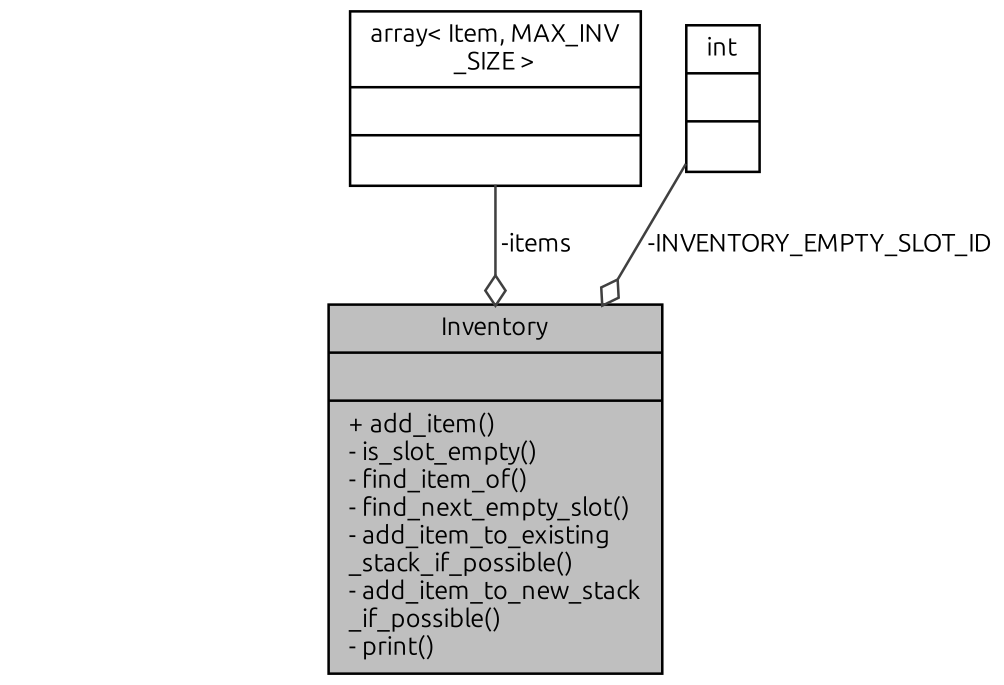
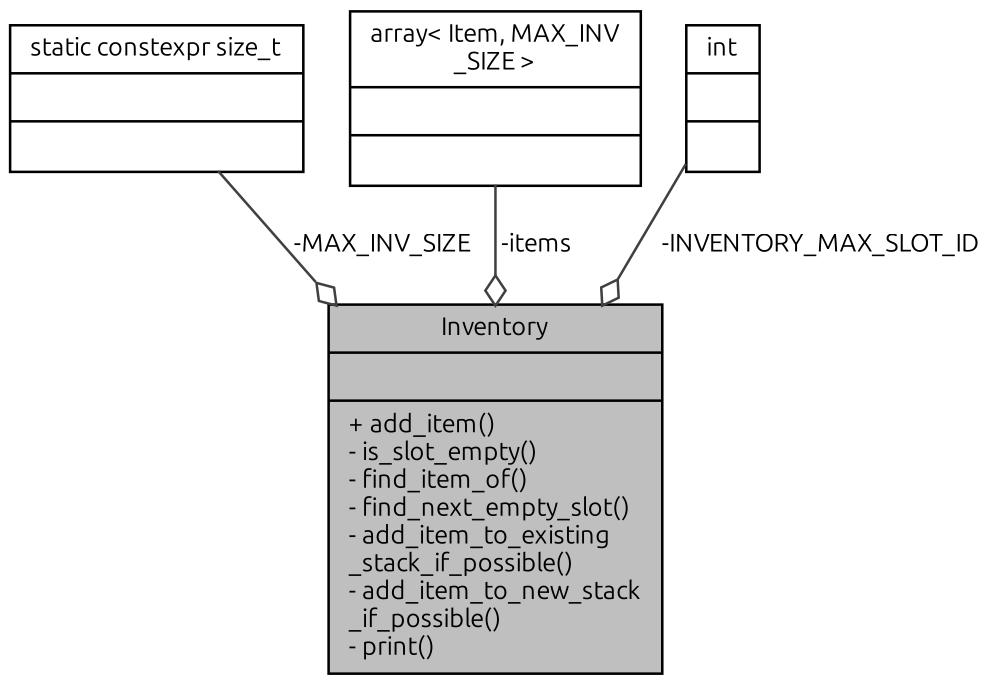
node "static constexpr size_t": added
edge "int" -> "Inventory": label " -INVENTORY_EMPTY_SLOT_ID" -> " -INVENTORY_MAX_SLOT_ID"
